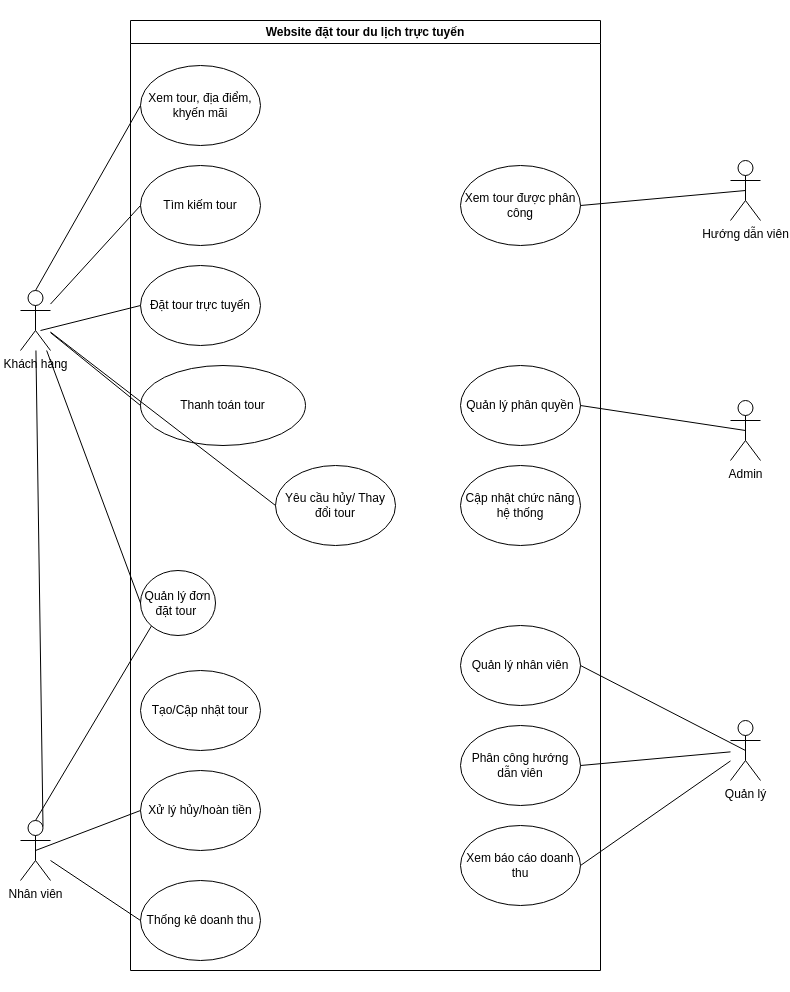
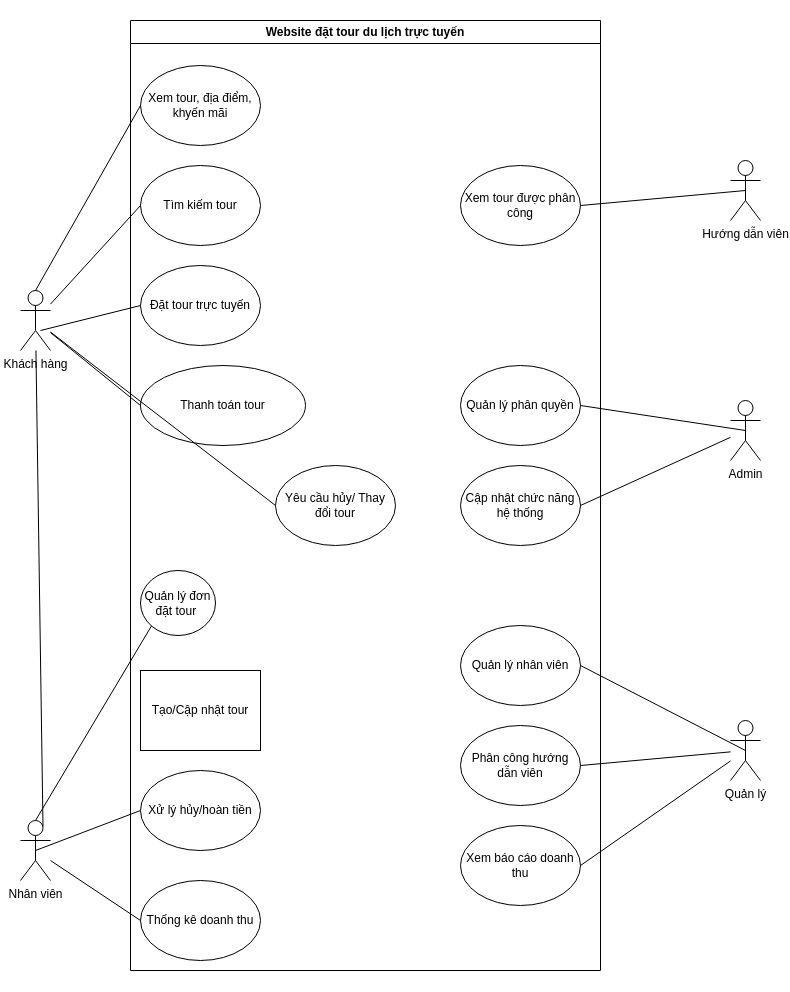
edge "Khách hàng" -- "Quản lý đơn đặt tour": removed
edge "Admin" -- "Cập nhật chức năng hệ thống": added
node "Tạo/Cập nhật tour": shape ellipse -> rectangle
